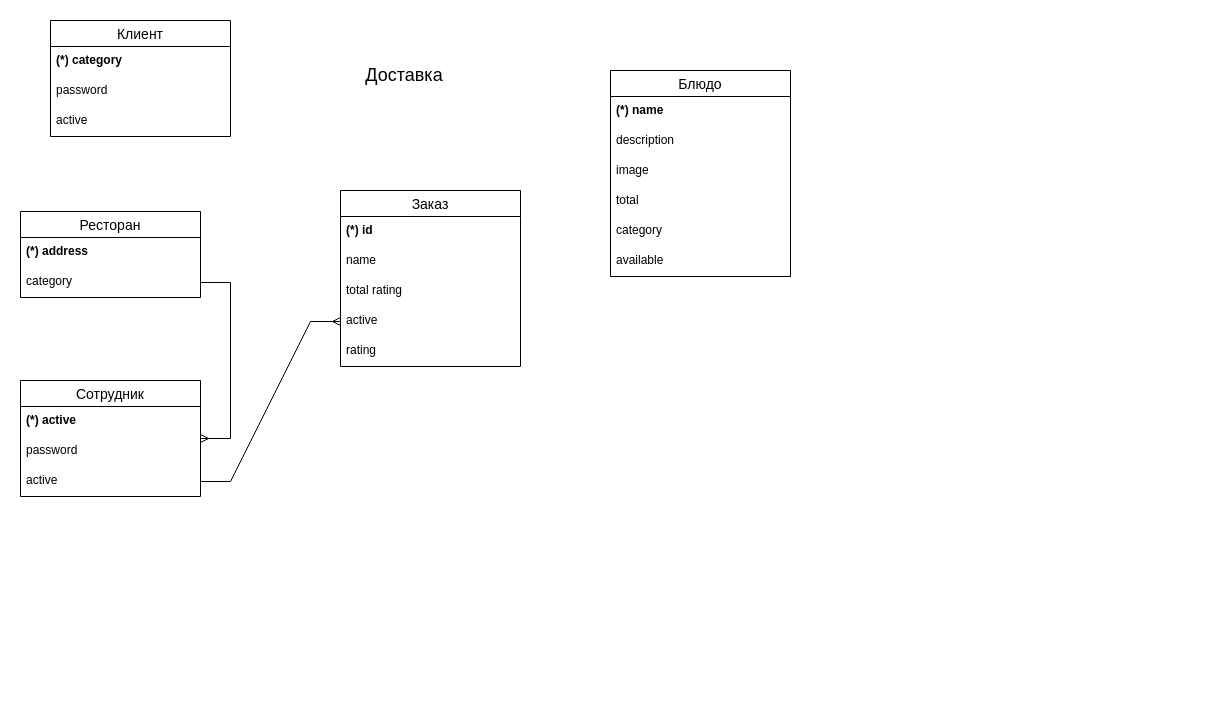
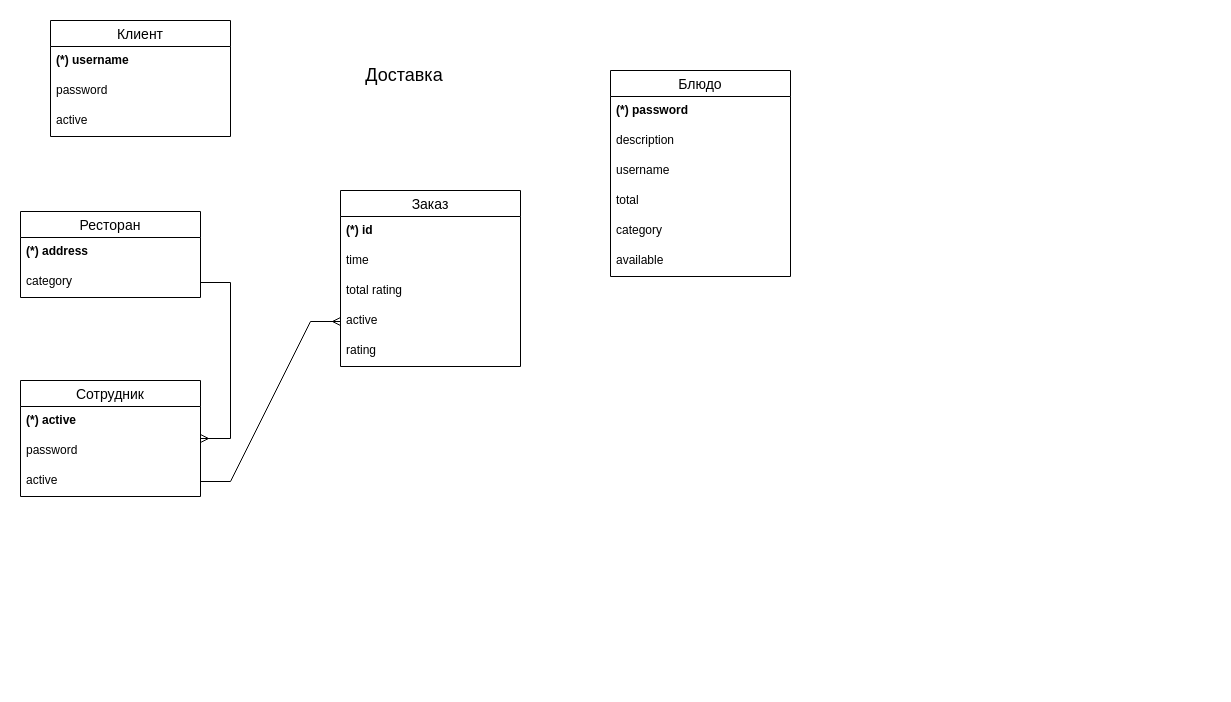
node "(*) category": label "(*) category" -> "(*) username"
node "(*) name": label "(*) name" -> "(*) password"
node "image": label "image" -> "username"
node "name": label "name" -> "time"
